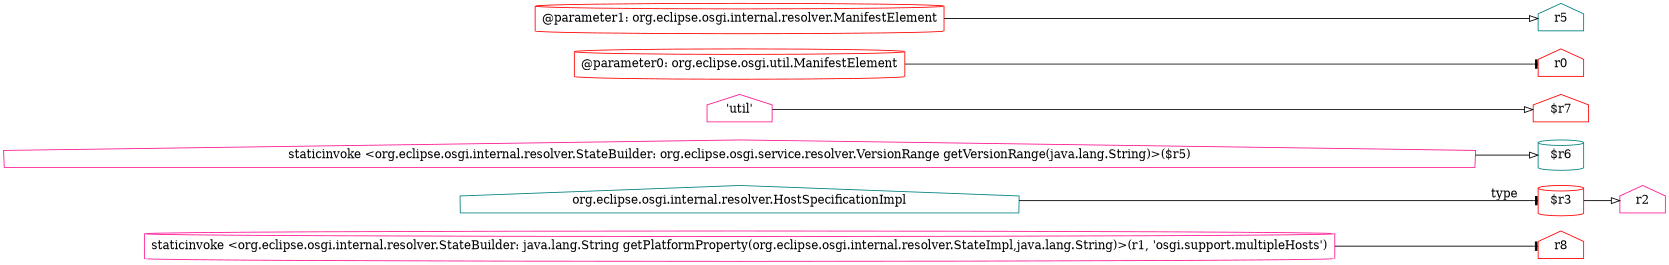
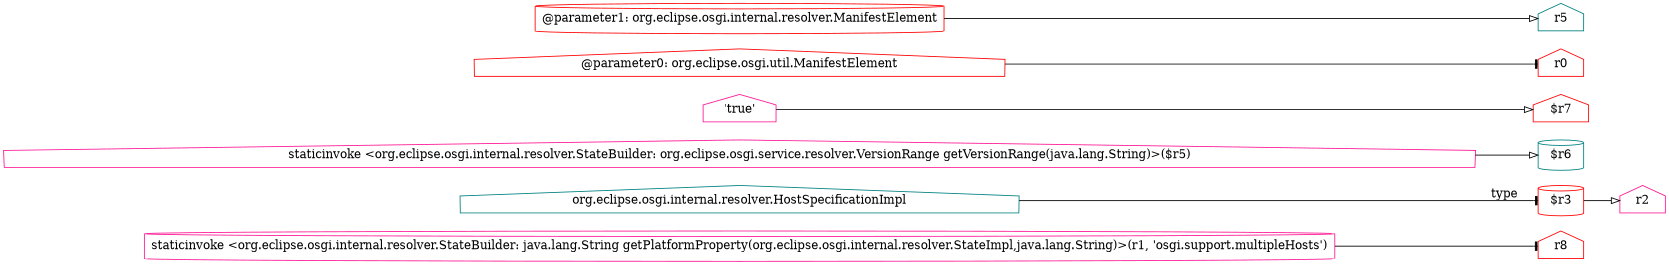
node "@parameter0: org.eclipse.osgi.util.ManifestElement": shape cylinder -> house
node "'util'": label "'util'" -> "'true'"
